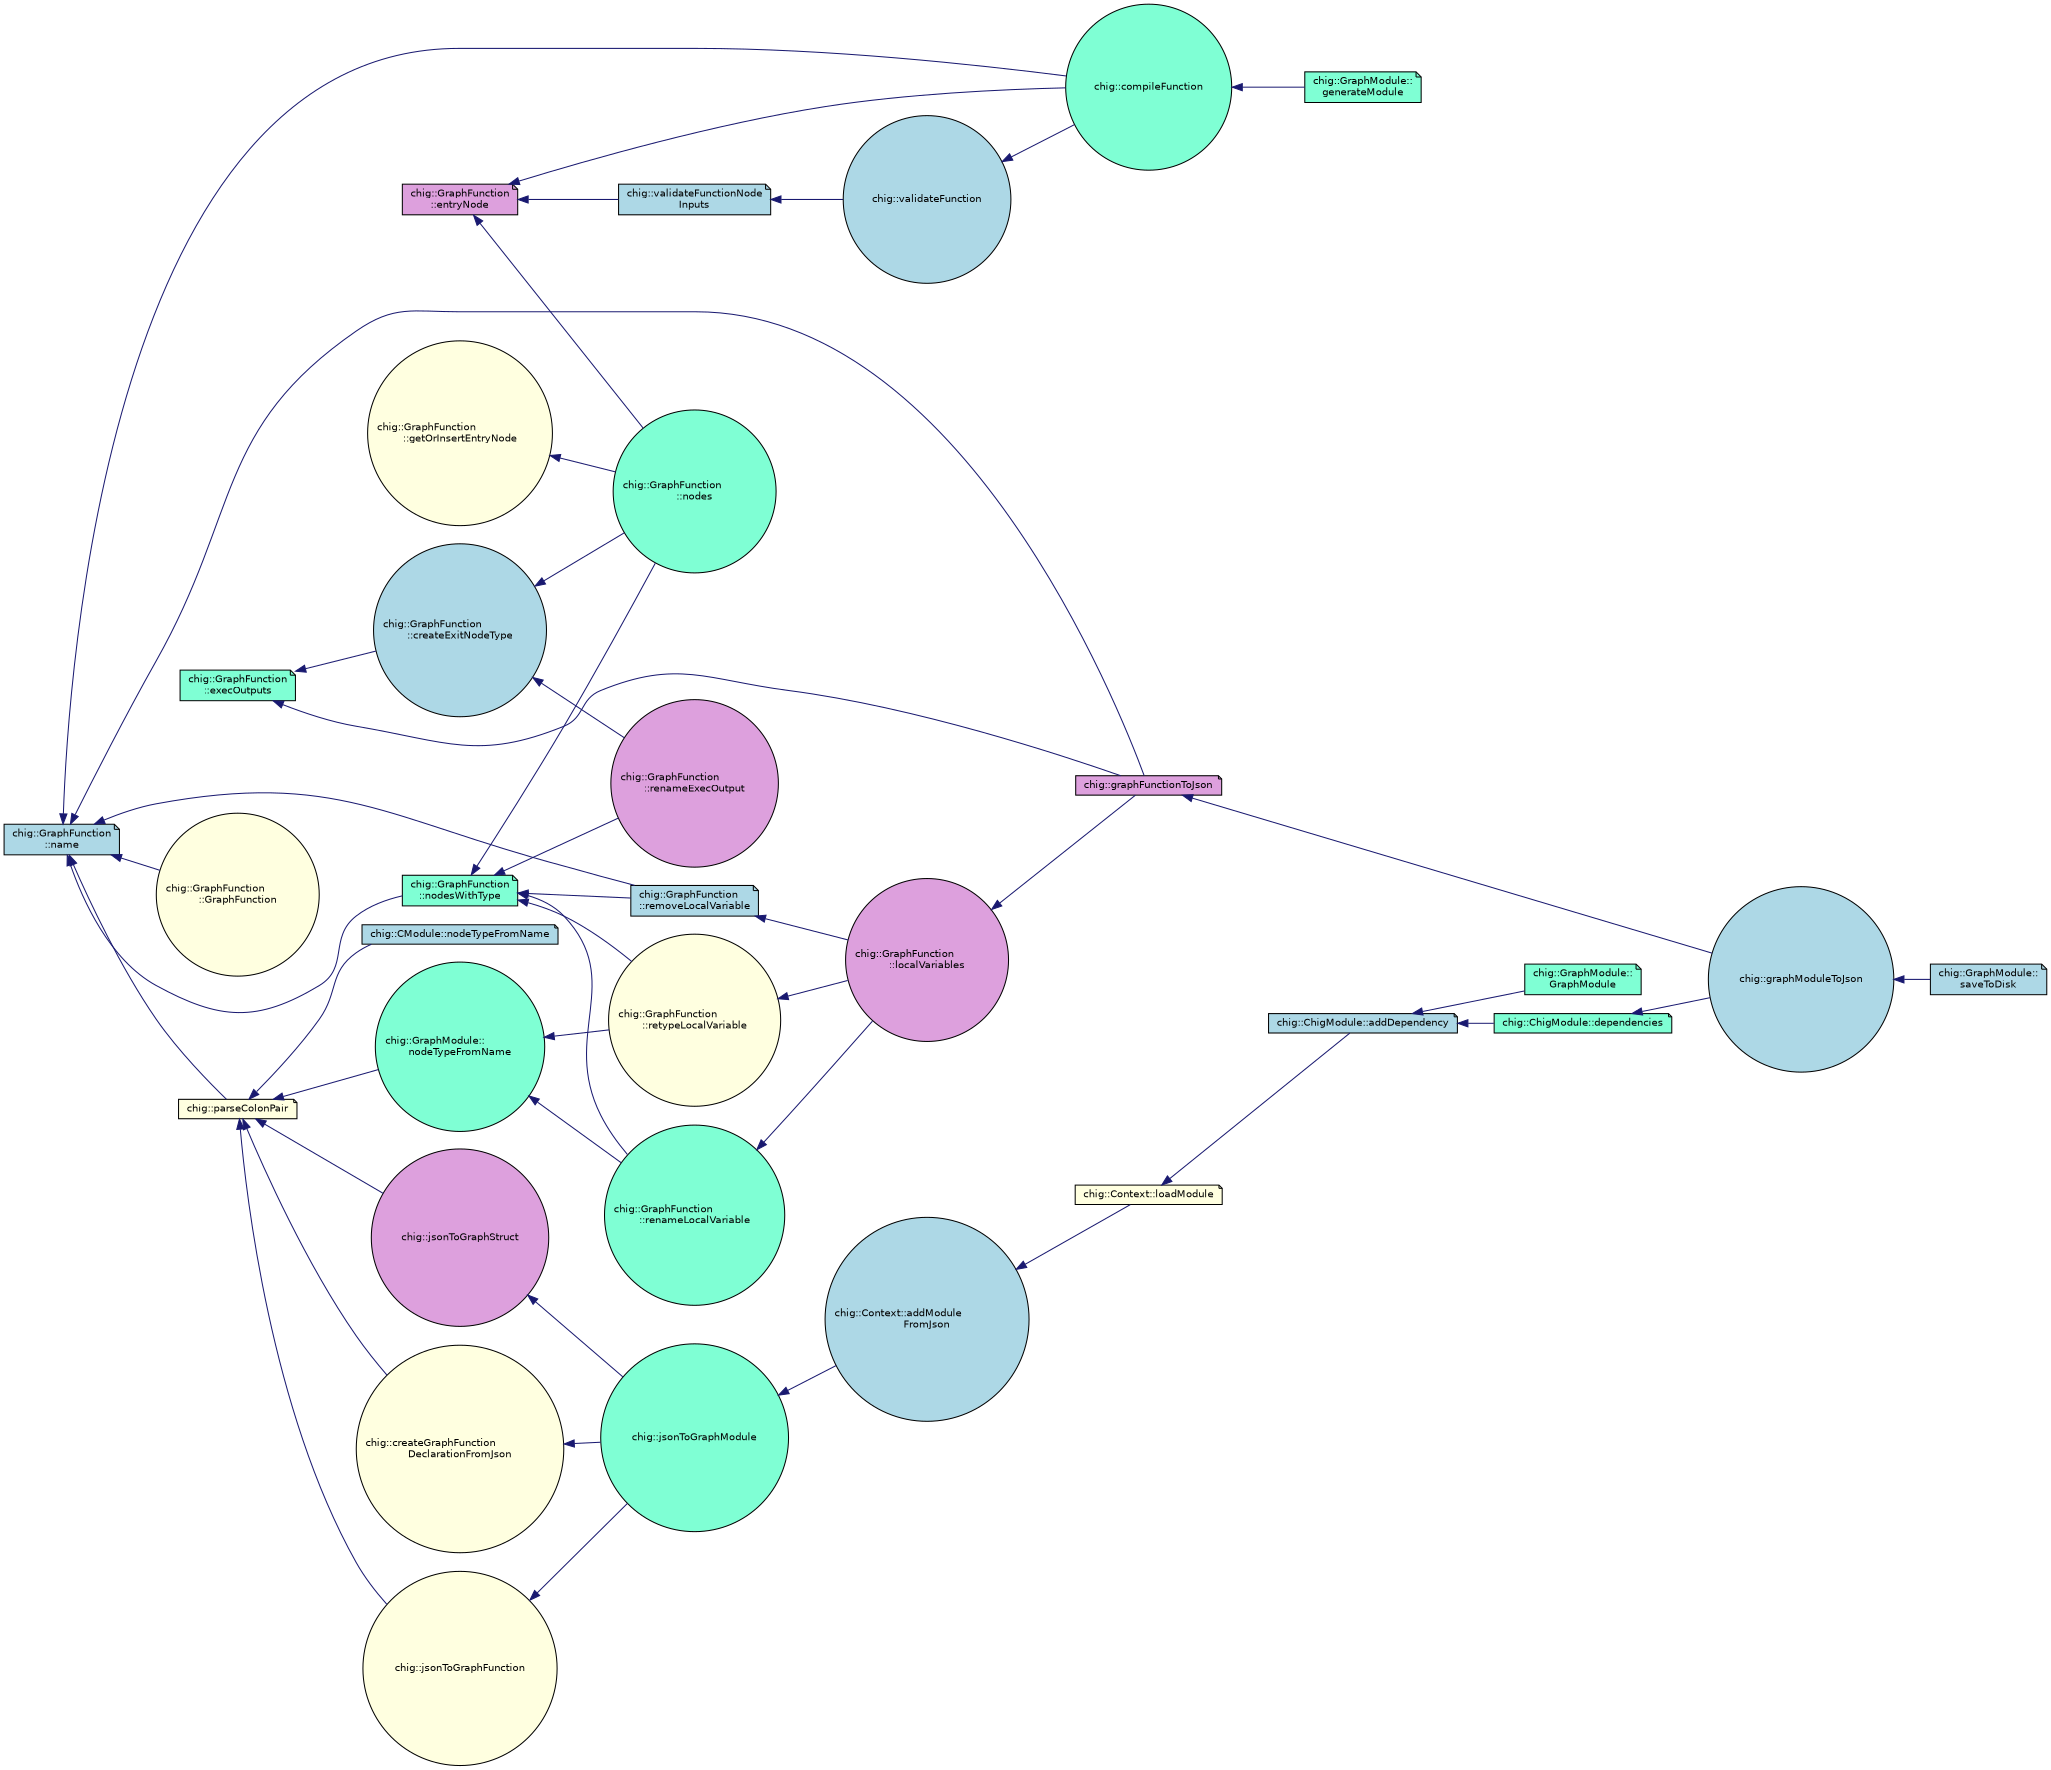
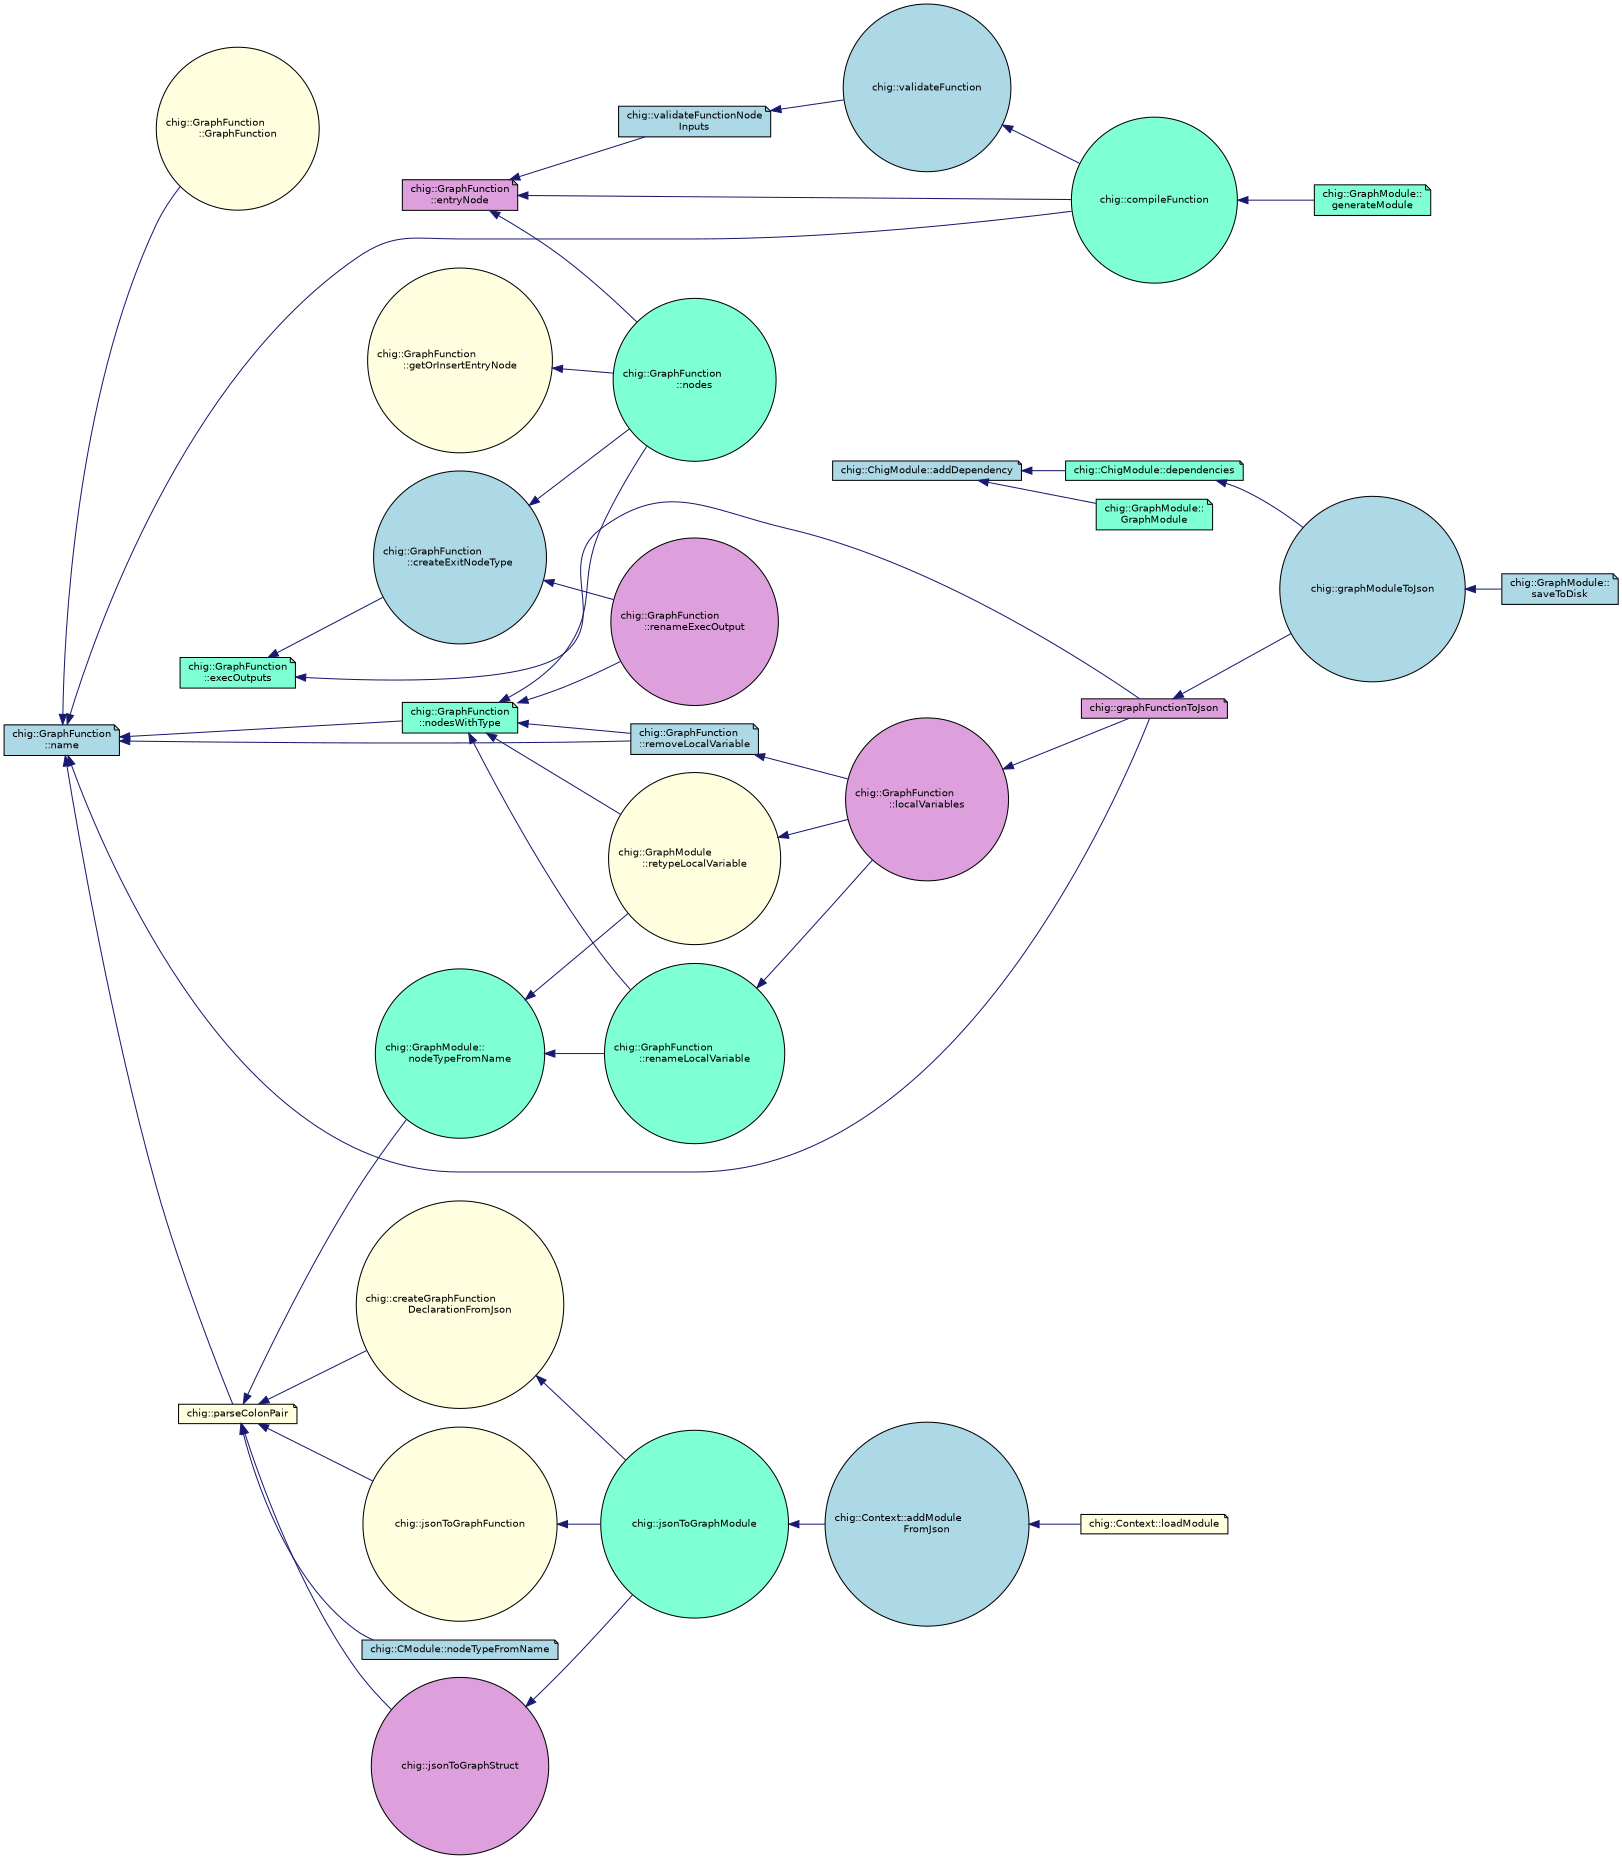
node "chig::GraphFunction ::retypeLocalVariable": label "chig::GraphFunction ::retypeLocalVariable" -> "chig::GraphModule ::retypeLocalVariable"
edge "chig::ChigModule::addDependency" -> "chig::Context::loadModule": removed
